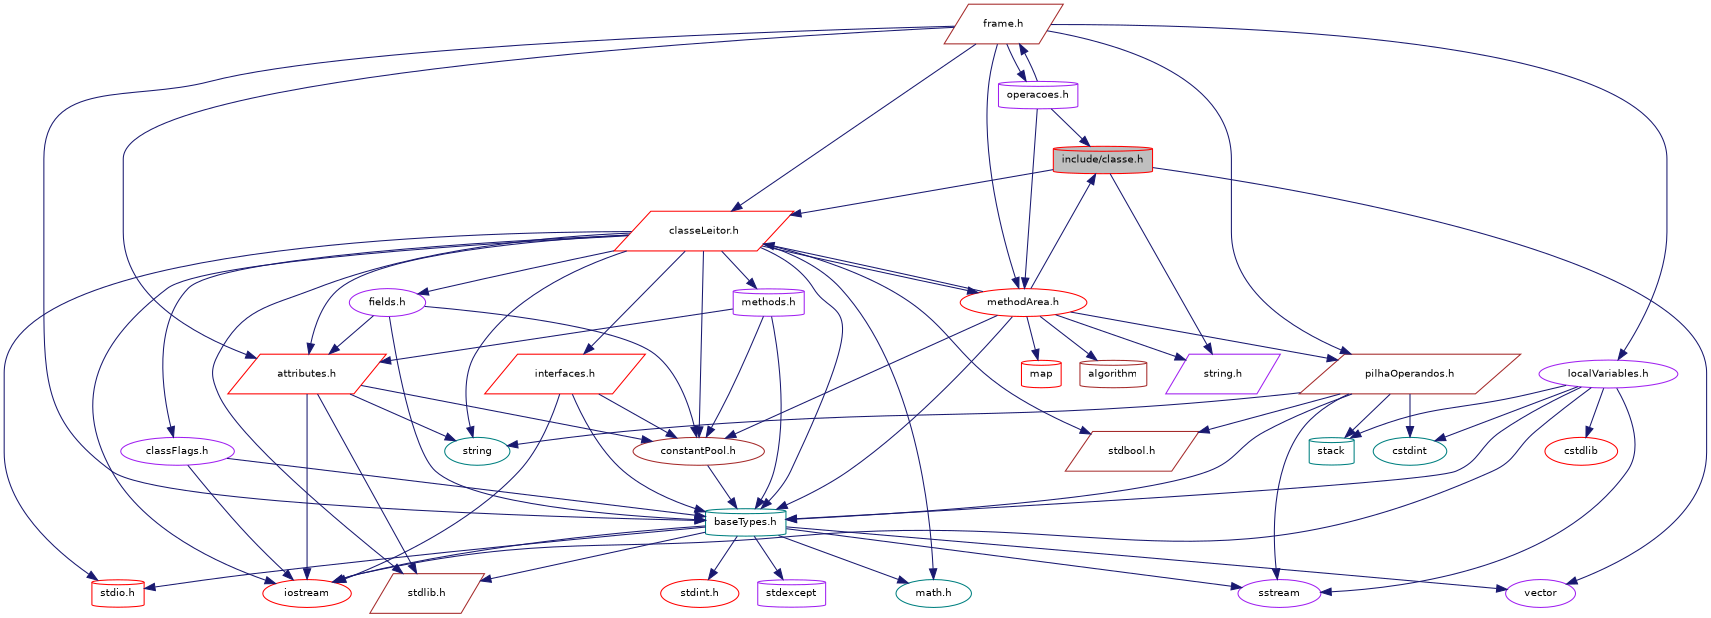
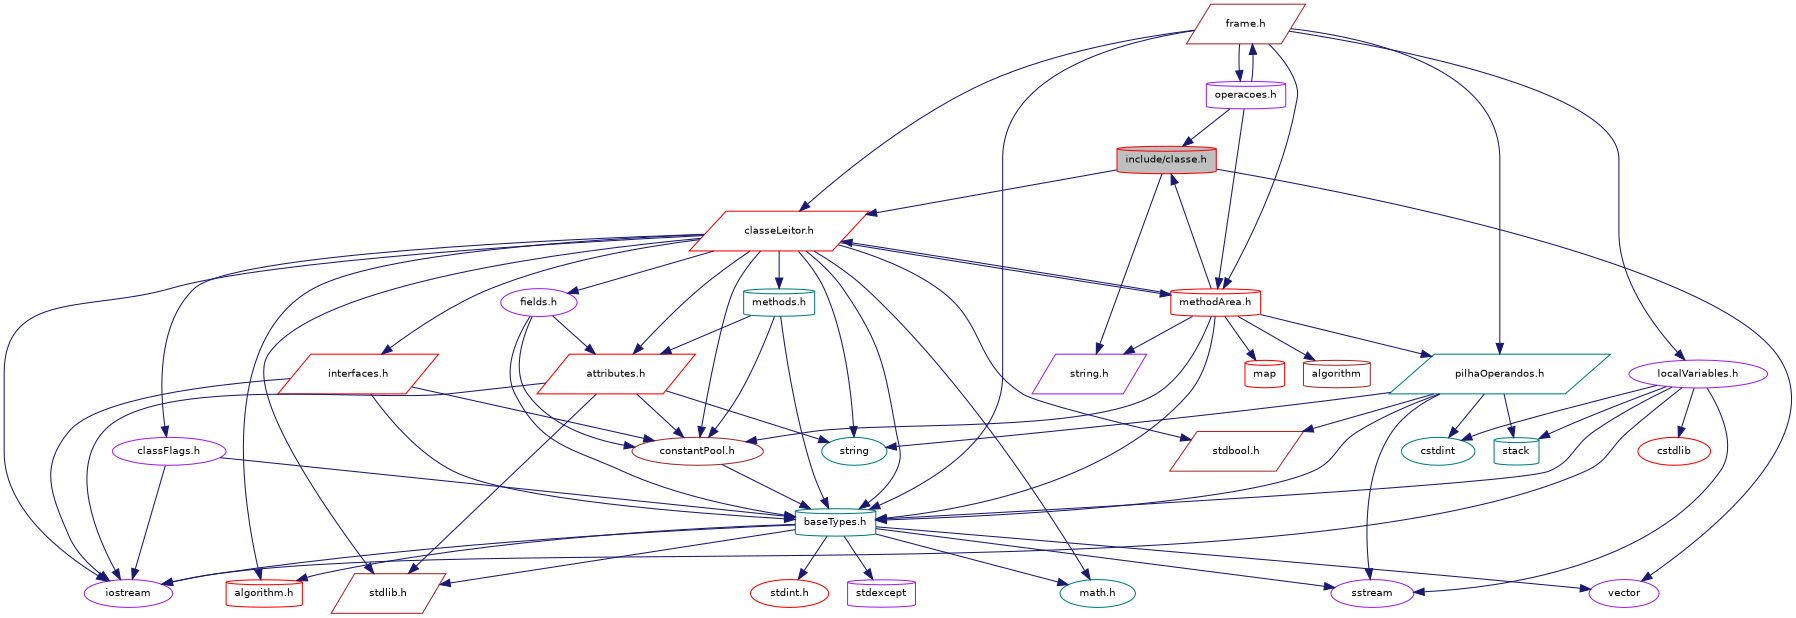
edge "frame.h" -> "attributes.h": removed
node "methods.h": color purple -> teal
node "methodArea.h": shape ellipse -> cylinder
node "pilhaOperandos.h": color brown -> teal
node "stdio.h": label "stdio.h" -> "algorithm.h"
node "iostream": color red -> purple
